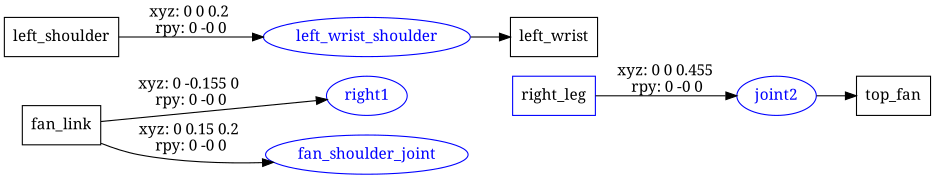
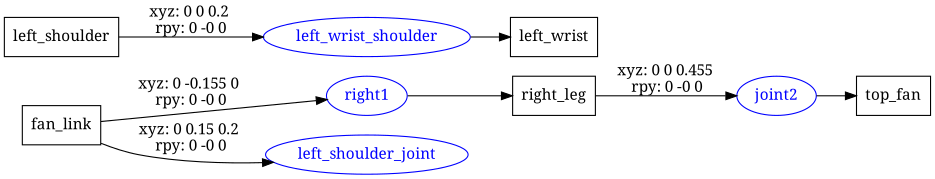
edge "right1" -> "right_leg": added
node "right_leg": color blue -> black
node "fan_shoulder_joint": label "fan_shoulder_joint" -> "left_shoulder_joint"
